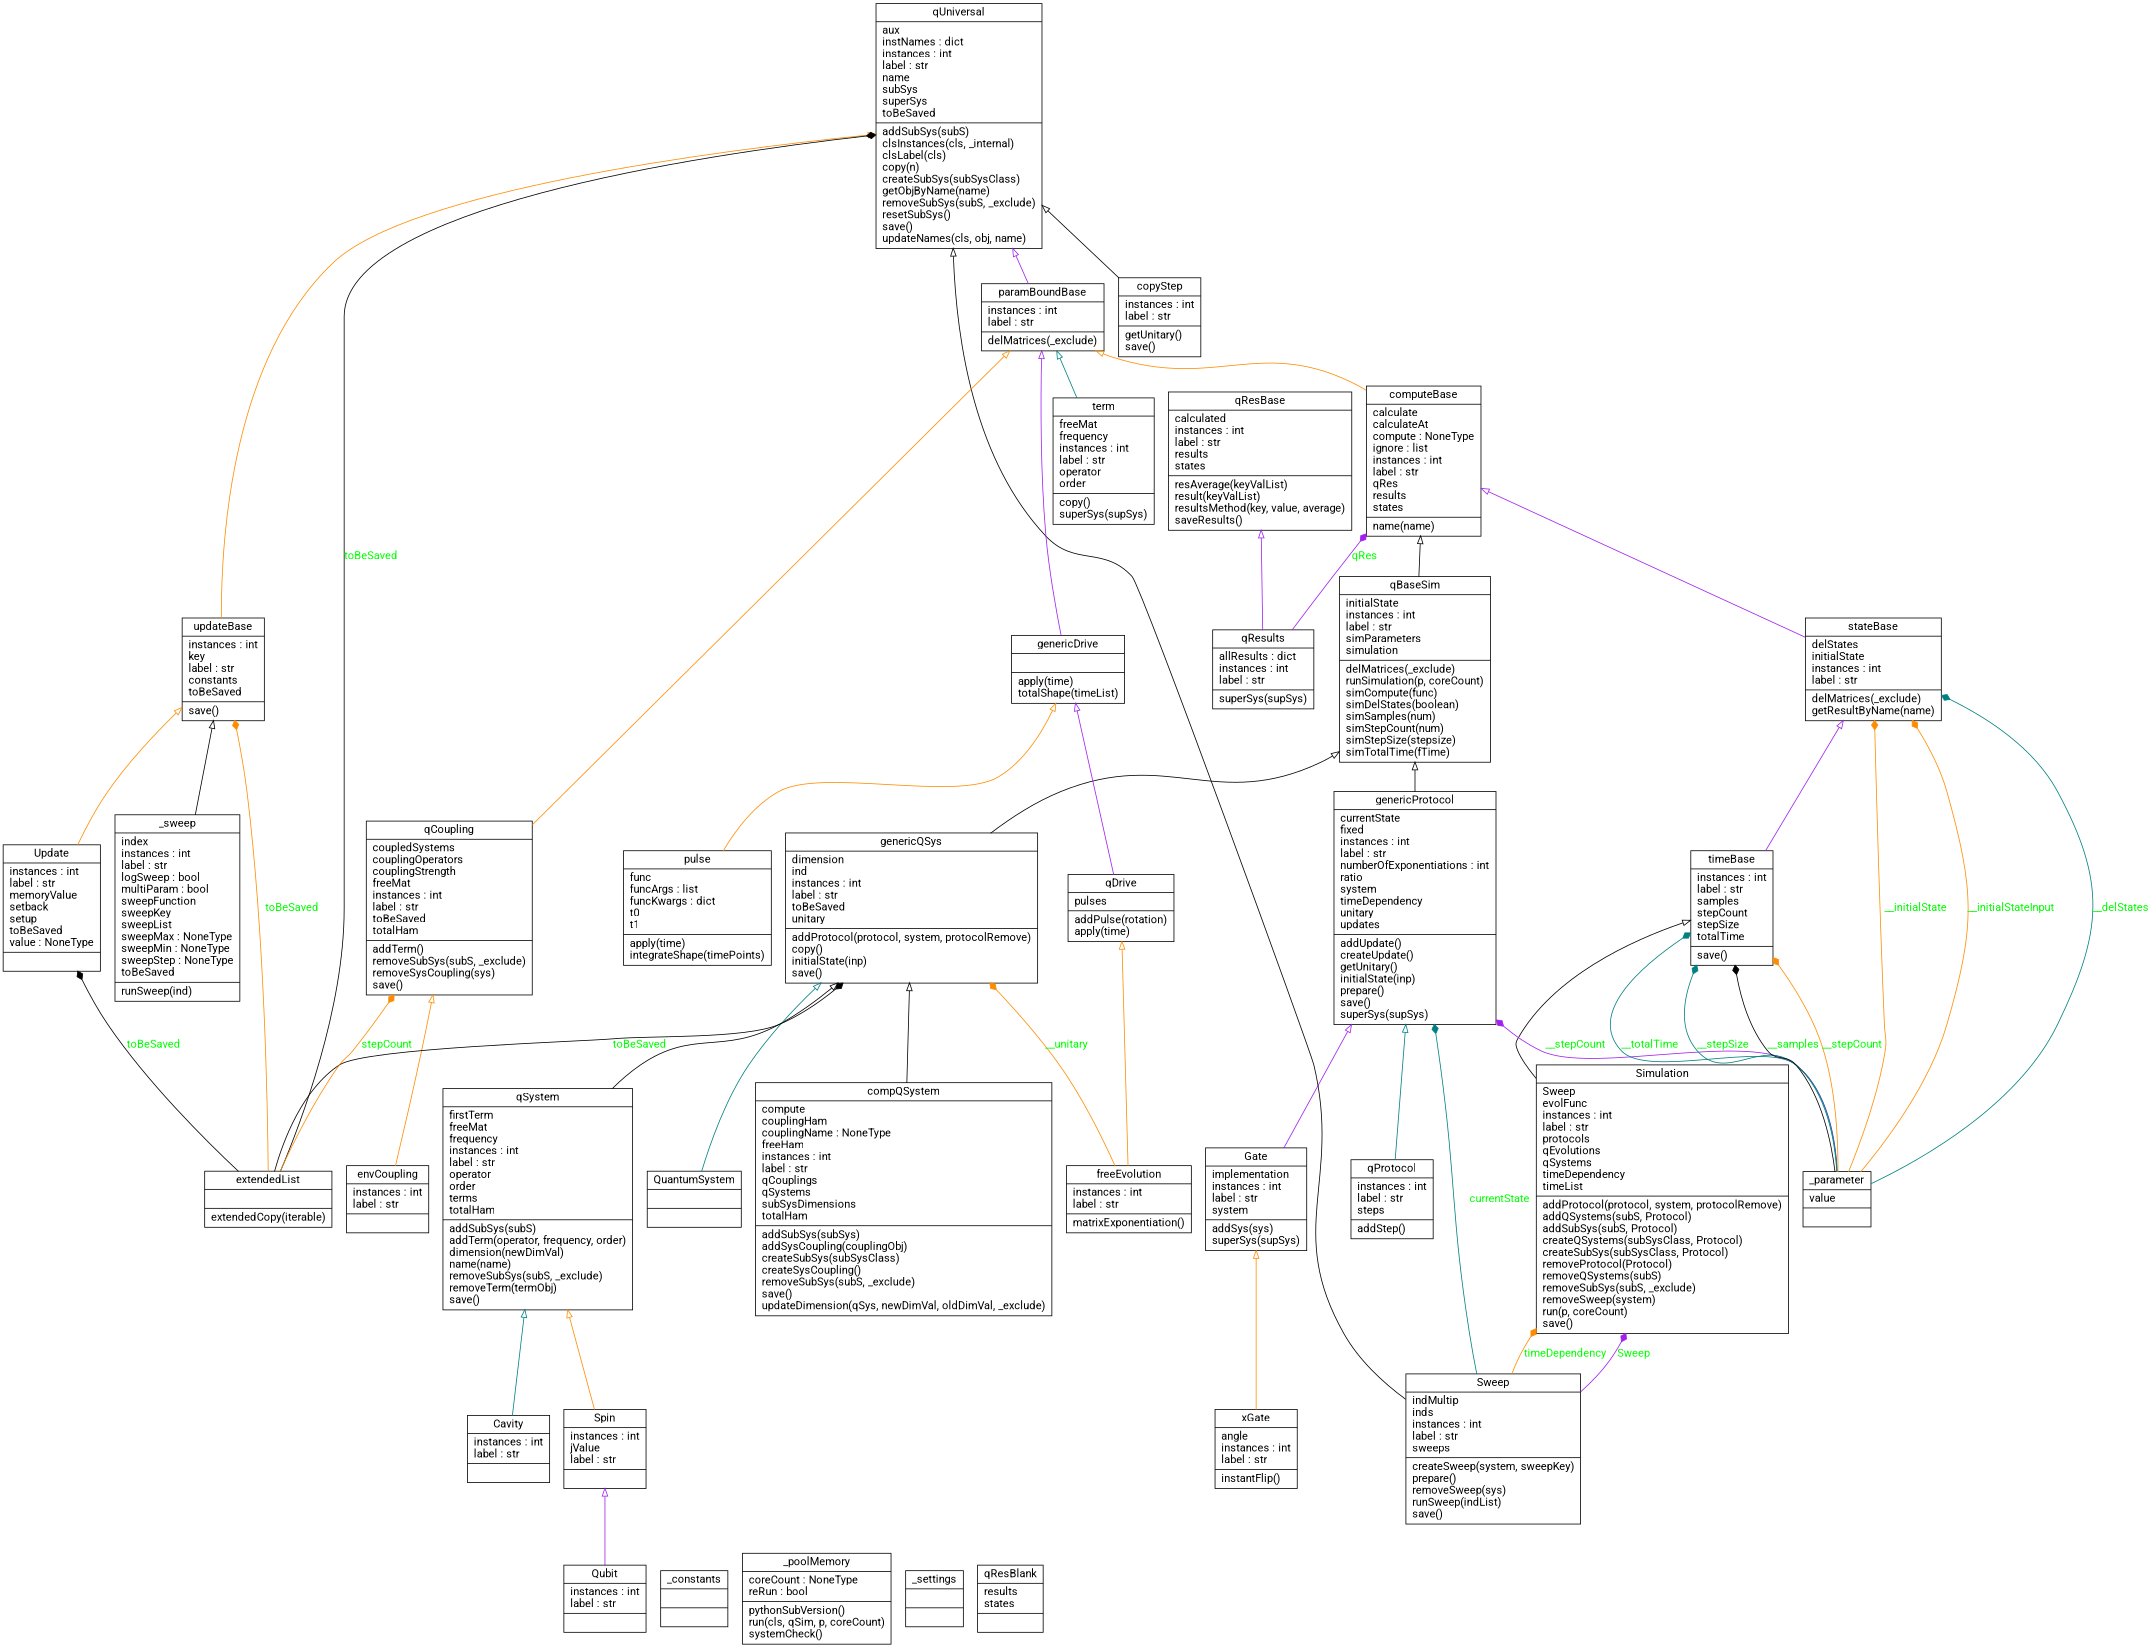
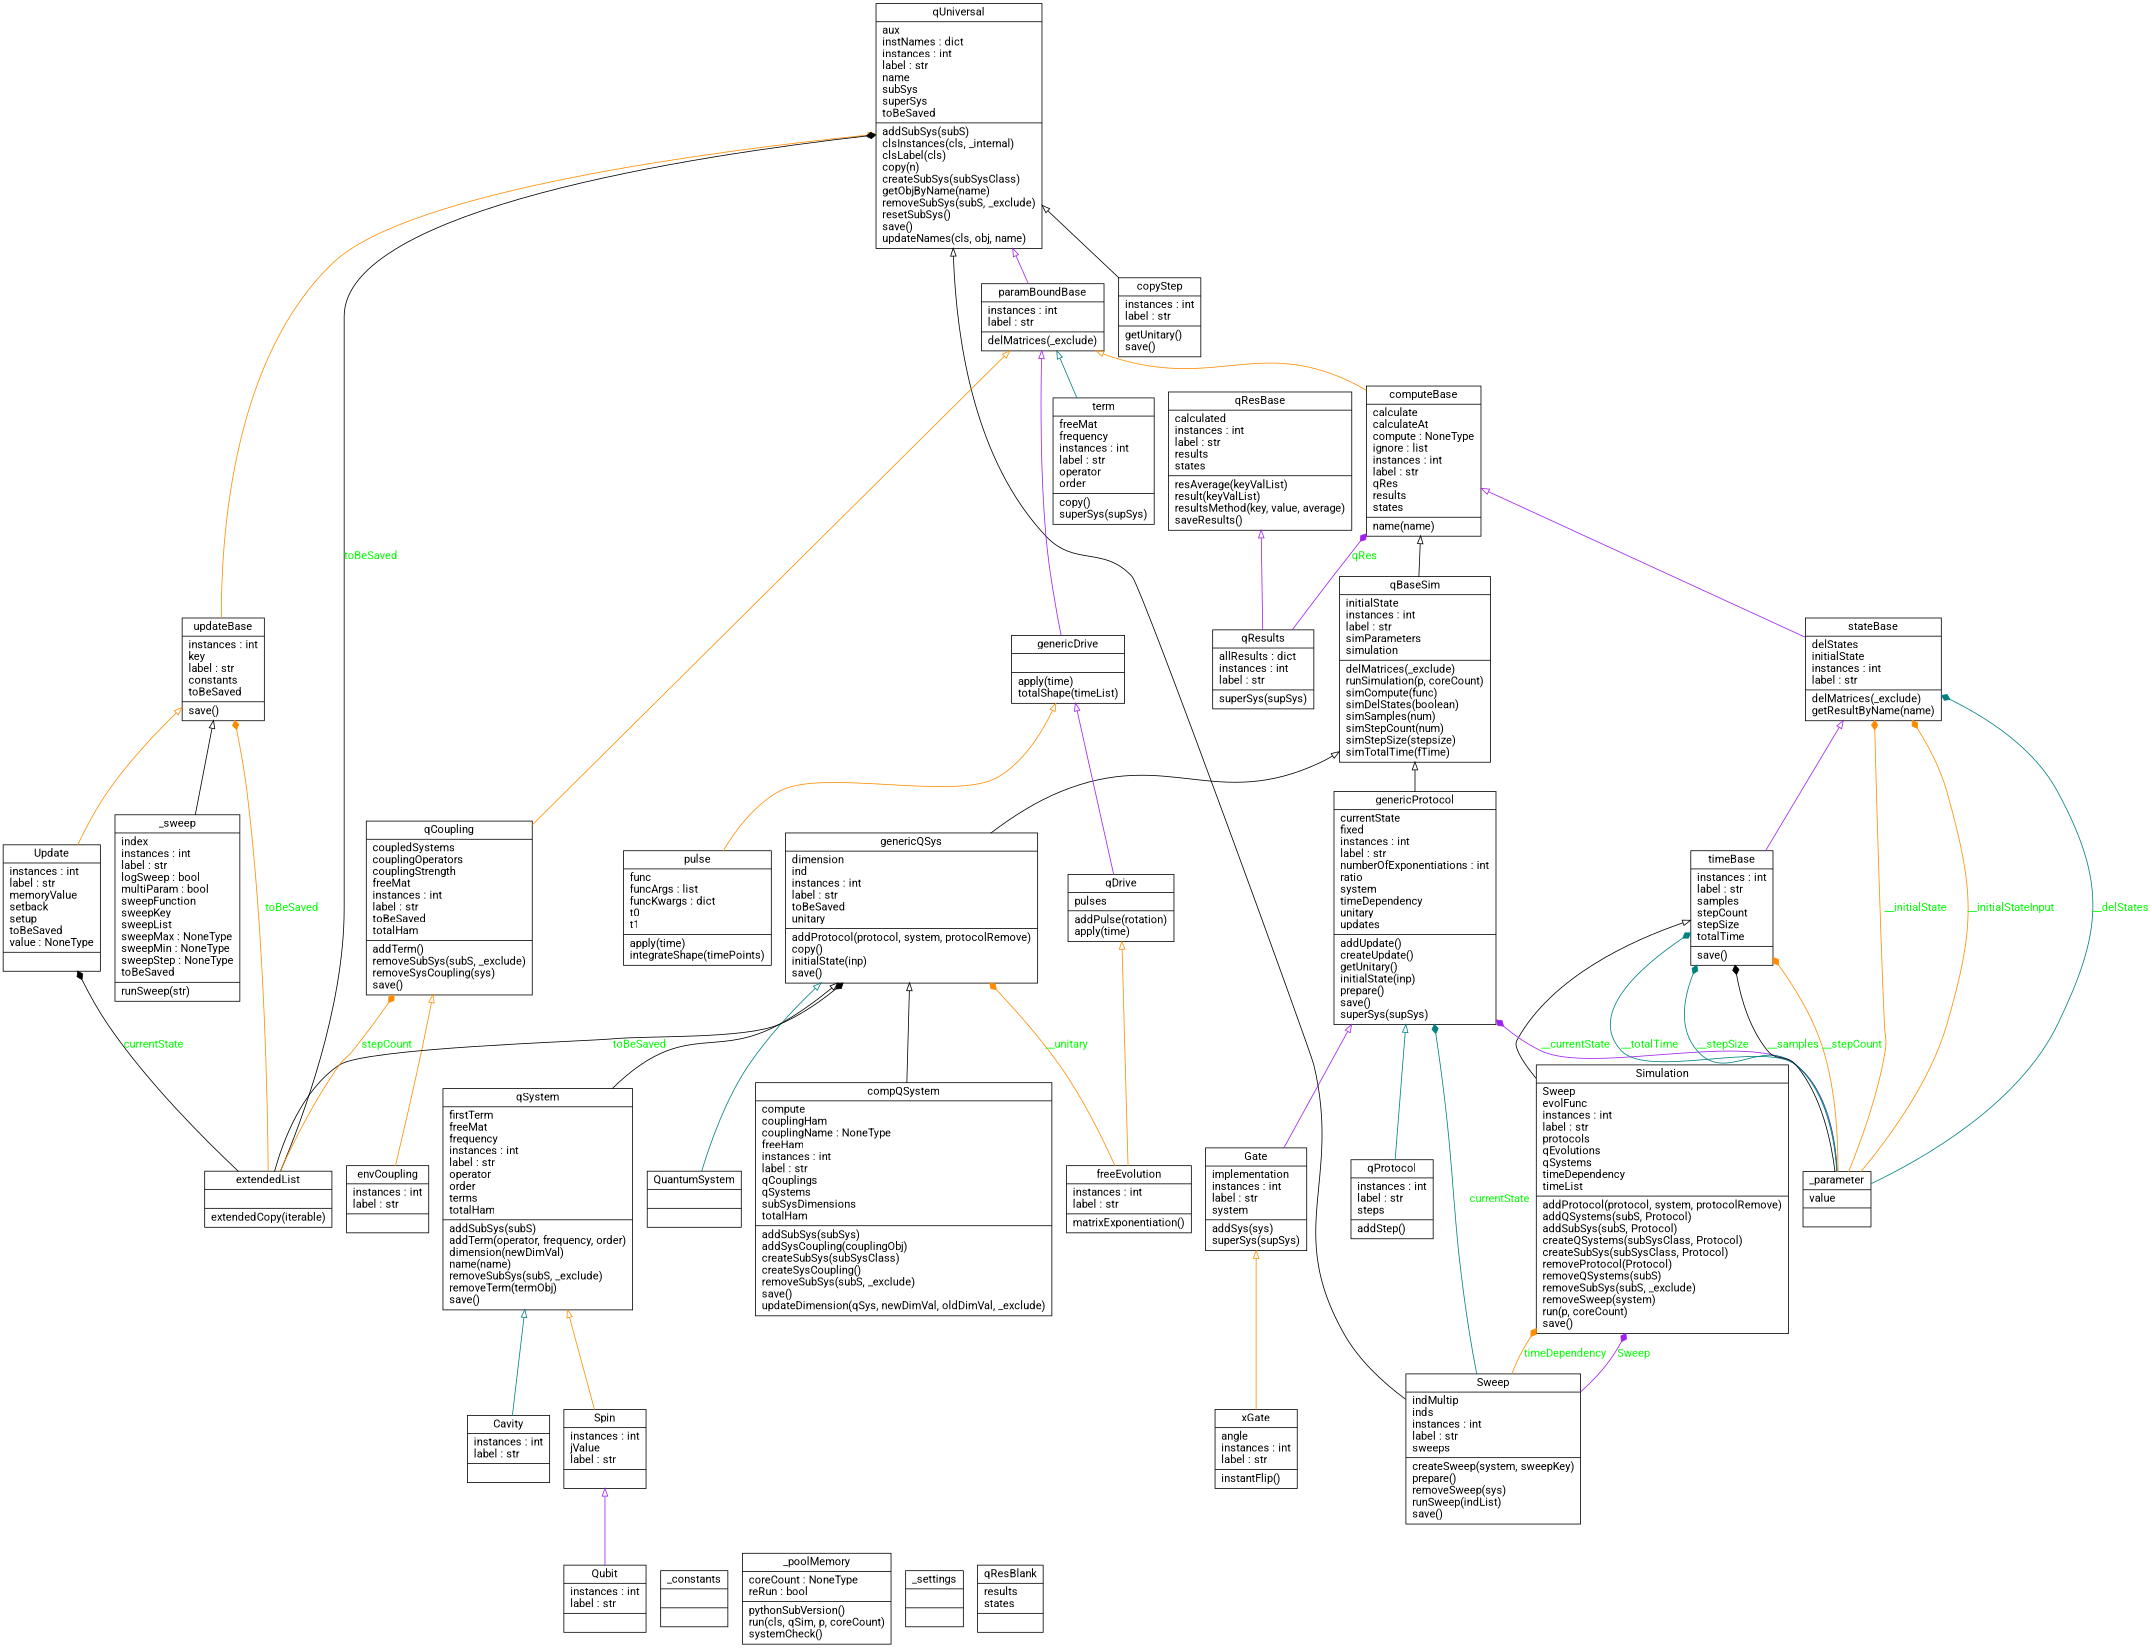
node "_sweep": text "runSweep(ind)" -> "runSweep(str)"
edge "extendedList" -> "Update": label "toBeSaved" -> "currentState"
edge "_parameter" -> "genericProtocol": label "__stepCount" -> "__currentState"
